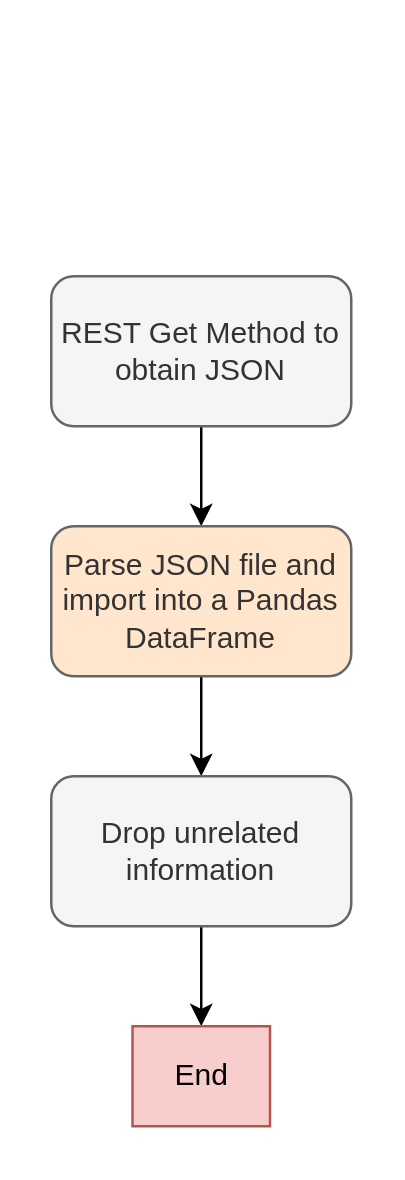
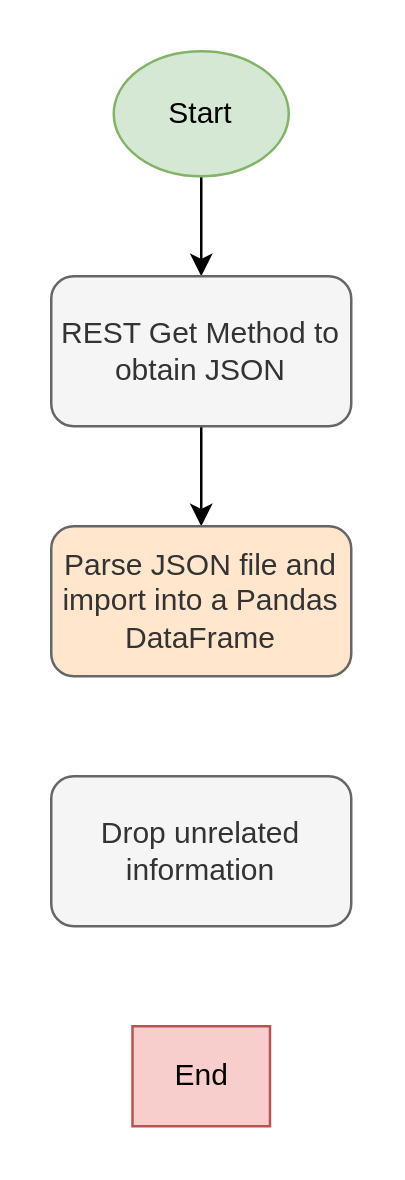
node "Start": added
edge "Start" -> "REST Get Method to obtain JSON": added
edge "Parse JSON file and import into a Pandas DataFrame" -> "Drop unrelated information": removed
edge "Drop unrelated information" -> "End": removed
